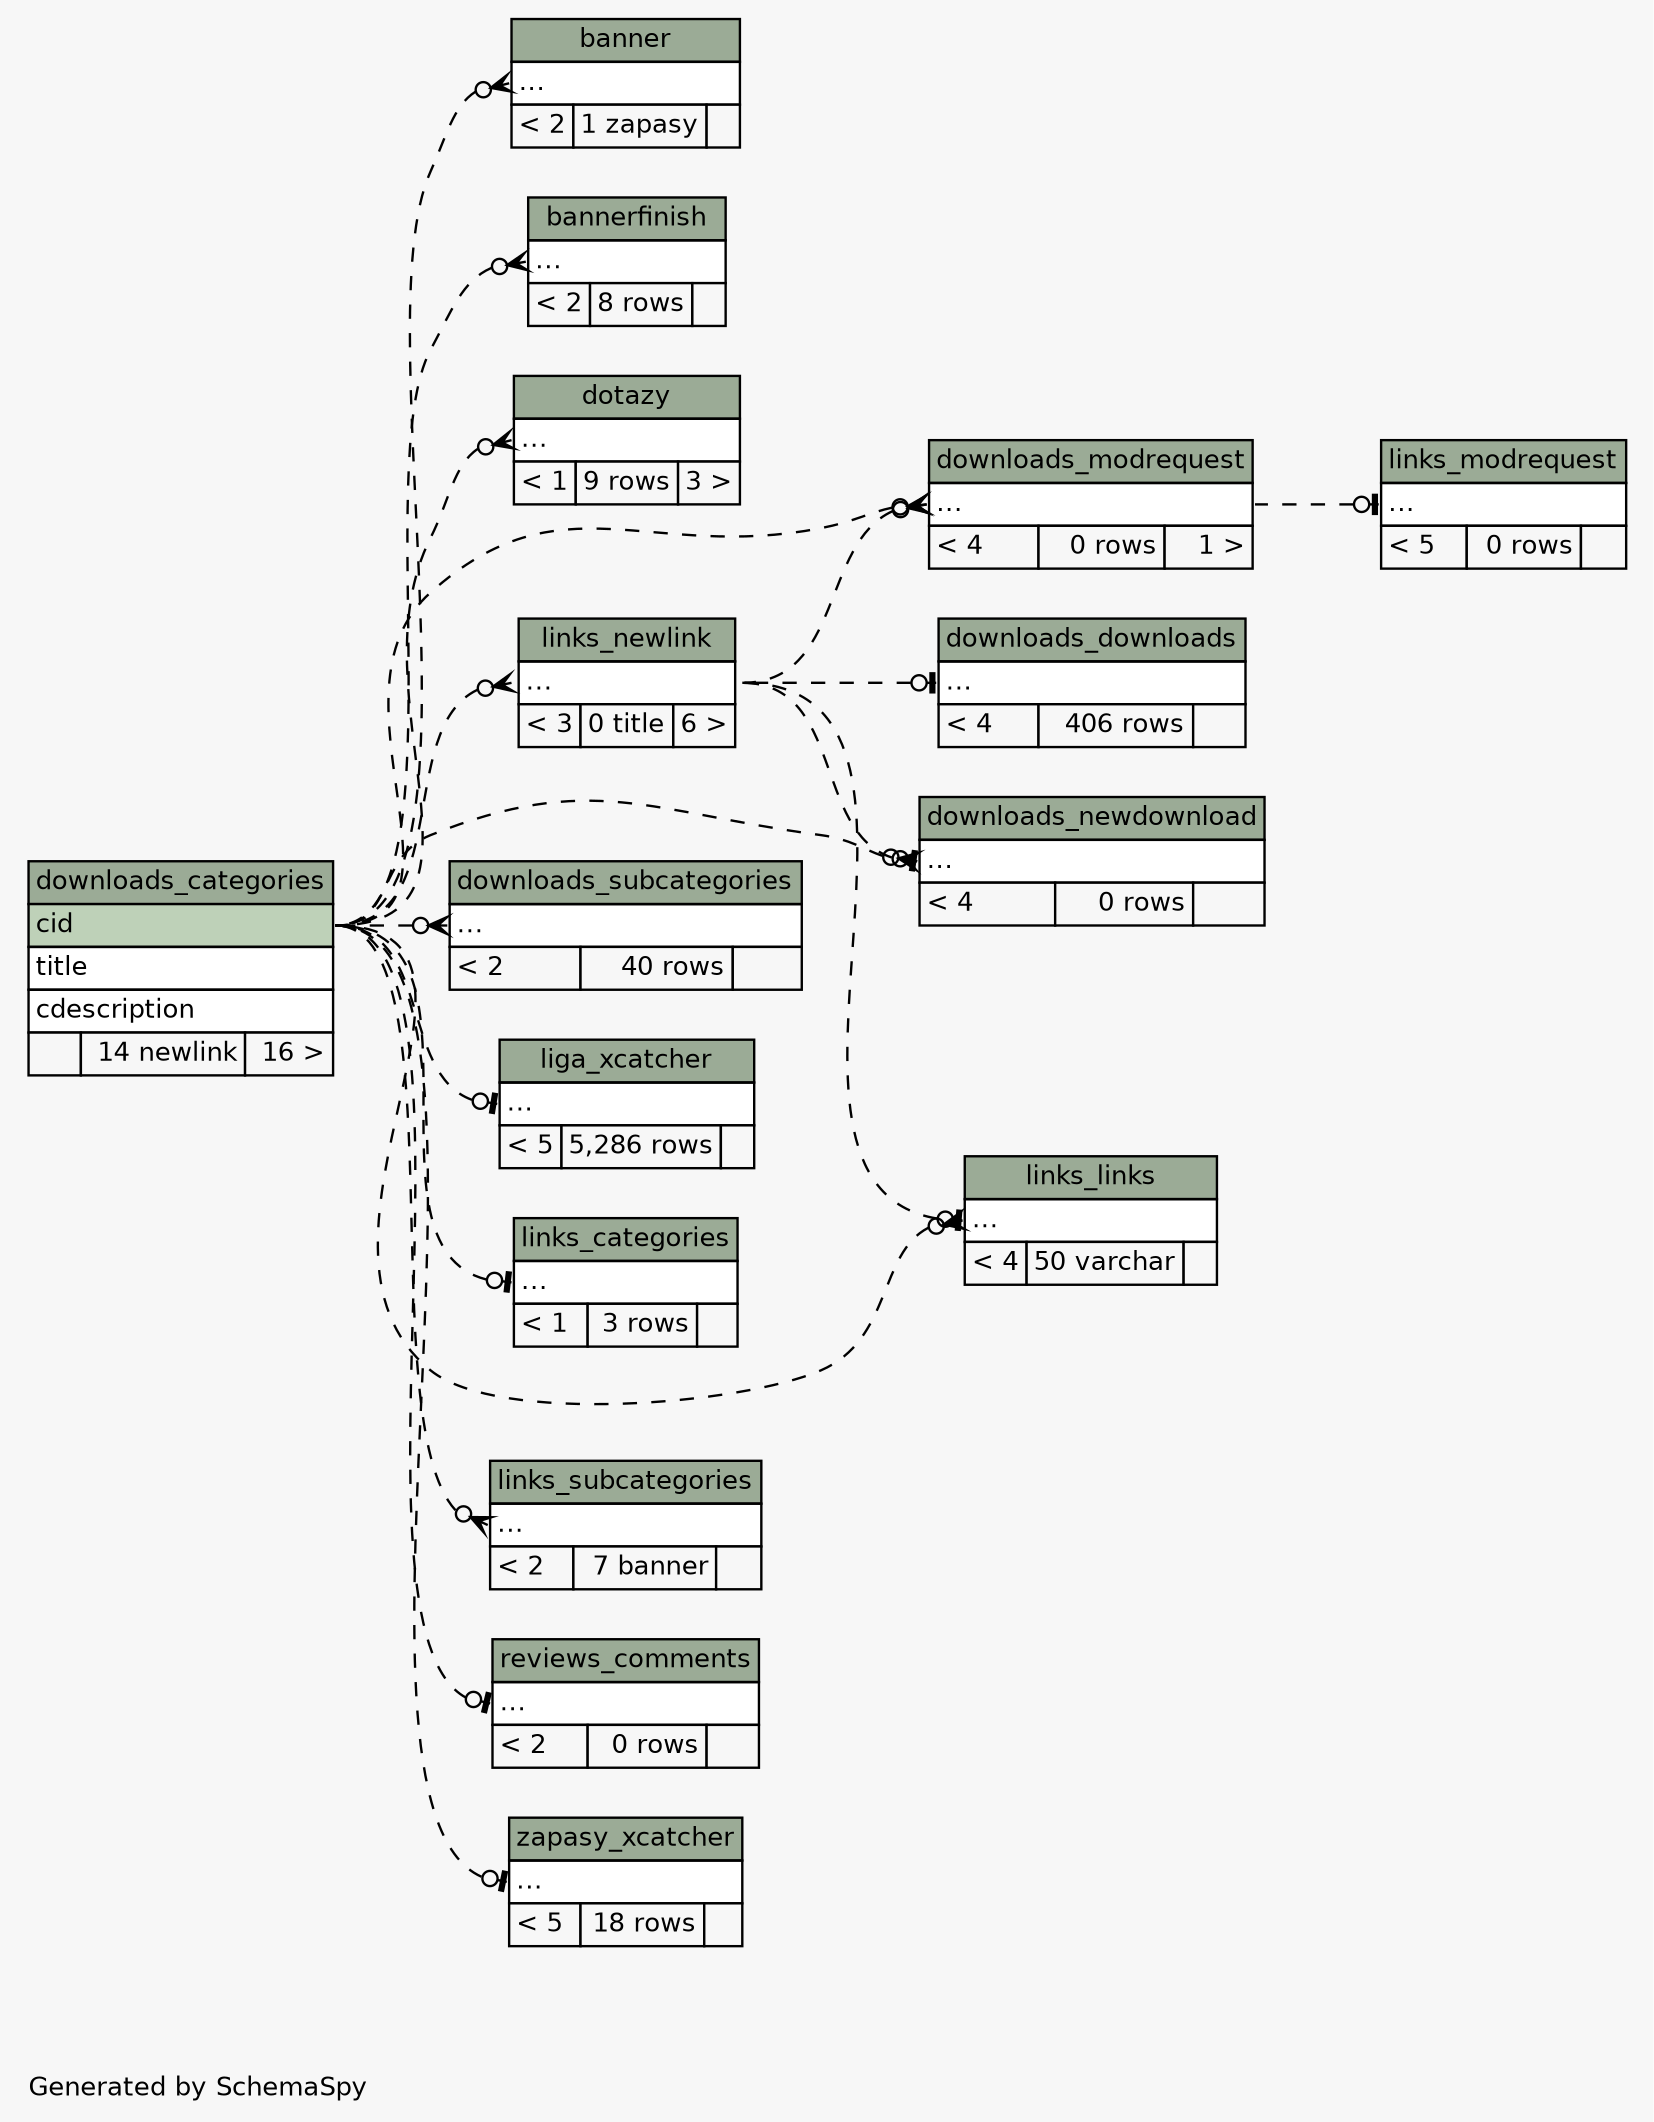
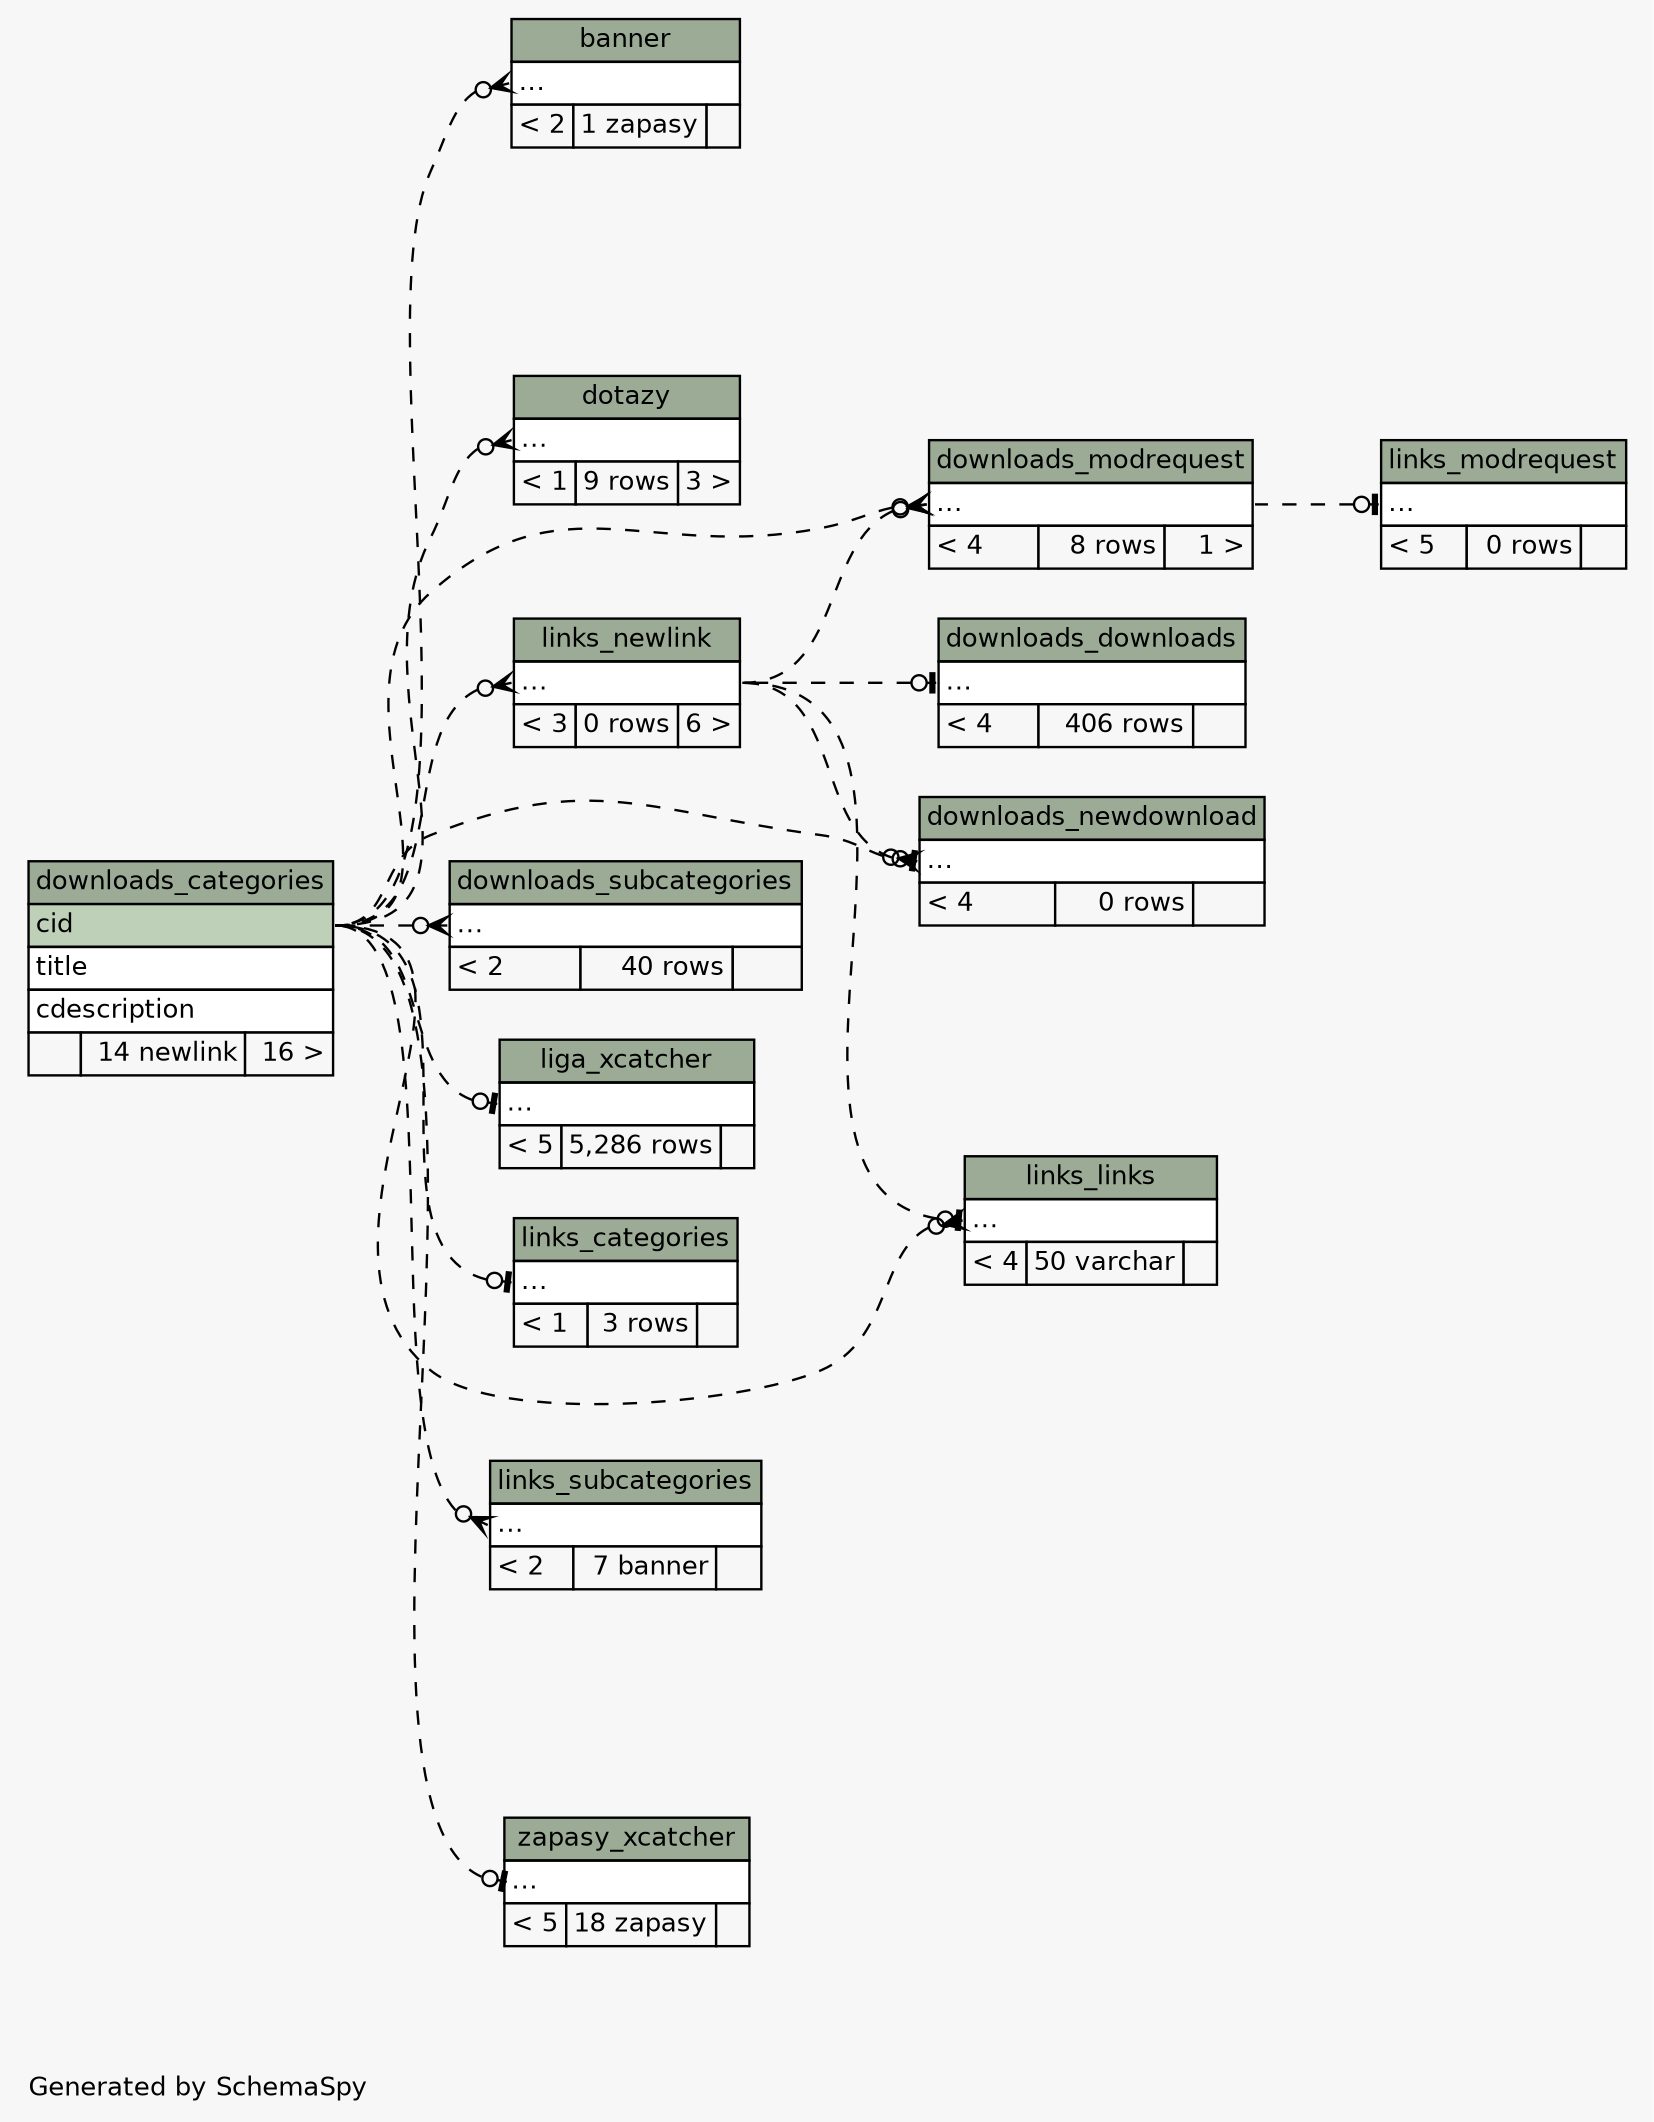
node "bannerfinish": removed
node "downloads_modrequest": text "0 rows" -> "8 rows"
node "links_newlink": text "0 title" -> "0 rows"
node "reviews_comments": removed
node "zapasy_xcatcher": text "18 rows" -> "18 zapasy"
